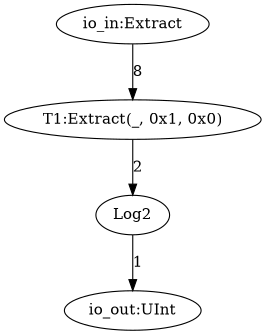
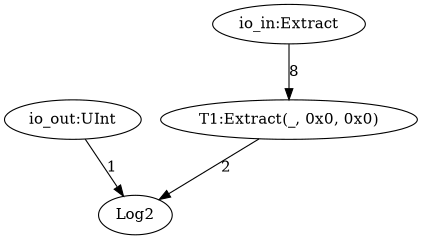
node "T1:Extract(_, 0x1, 0x0)": label "T1:Extract(_, 0x1, 0x0)" -> "T1:Extract(_, 0x0, 0x0)"
edge "Log2" -> "io_out:UInt": reversed
